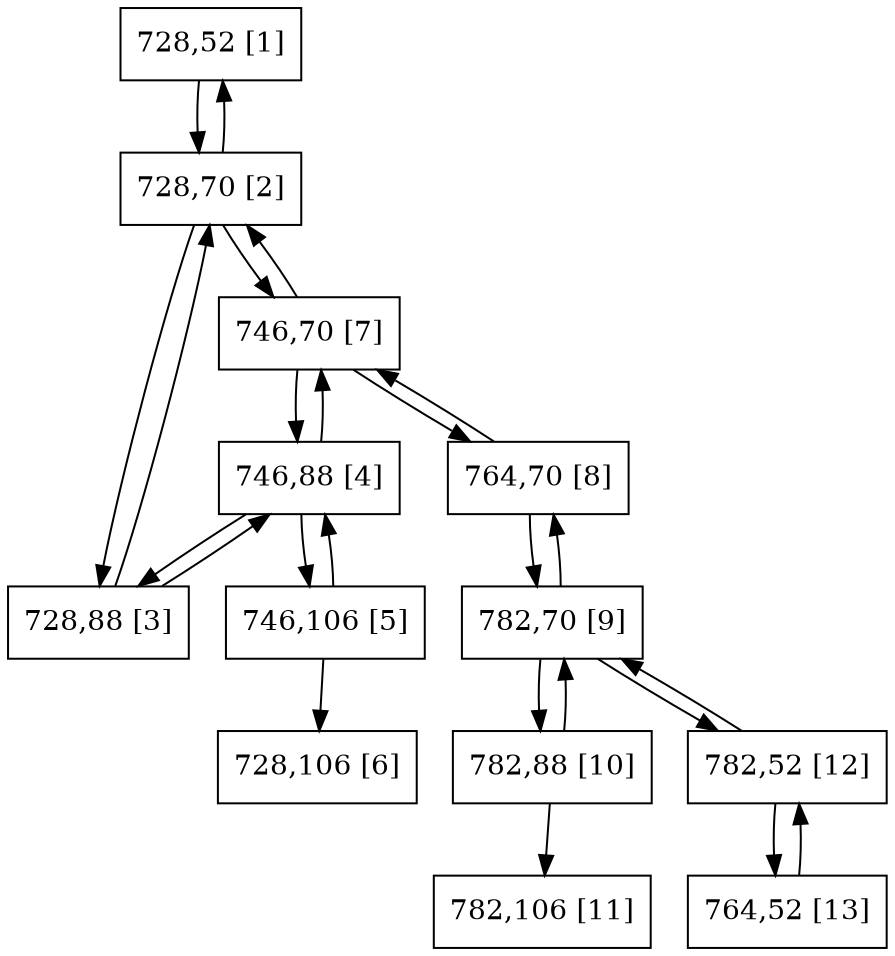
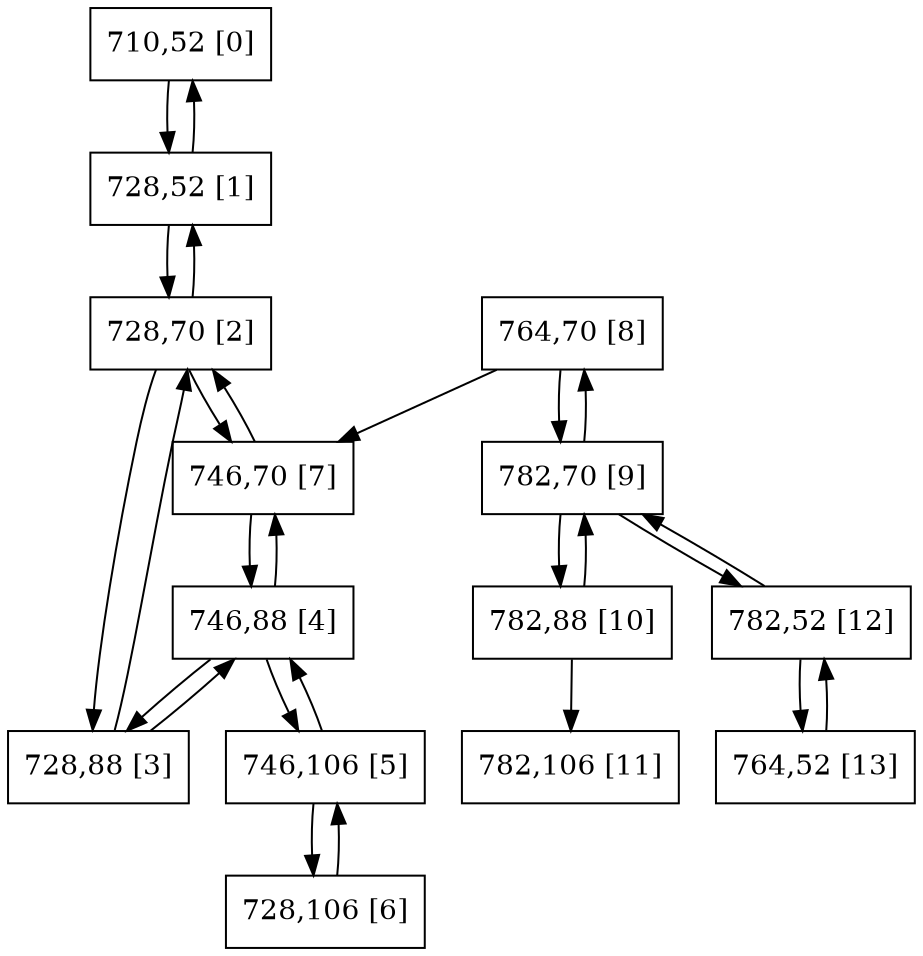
node "710,52 [0]": added
edge "746,70 [7]" -> "764,70 [8]": removed
edge "728,106 [6]" -> "746,106 [5]": added
